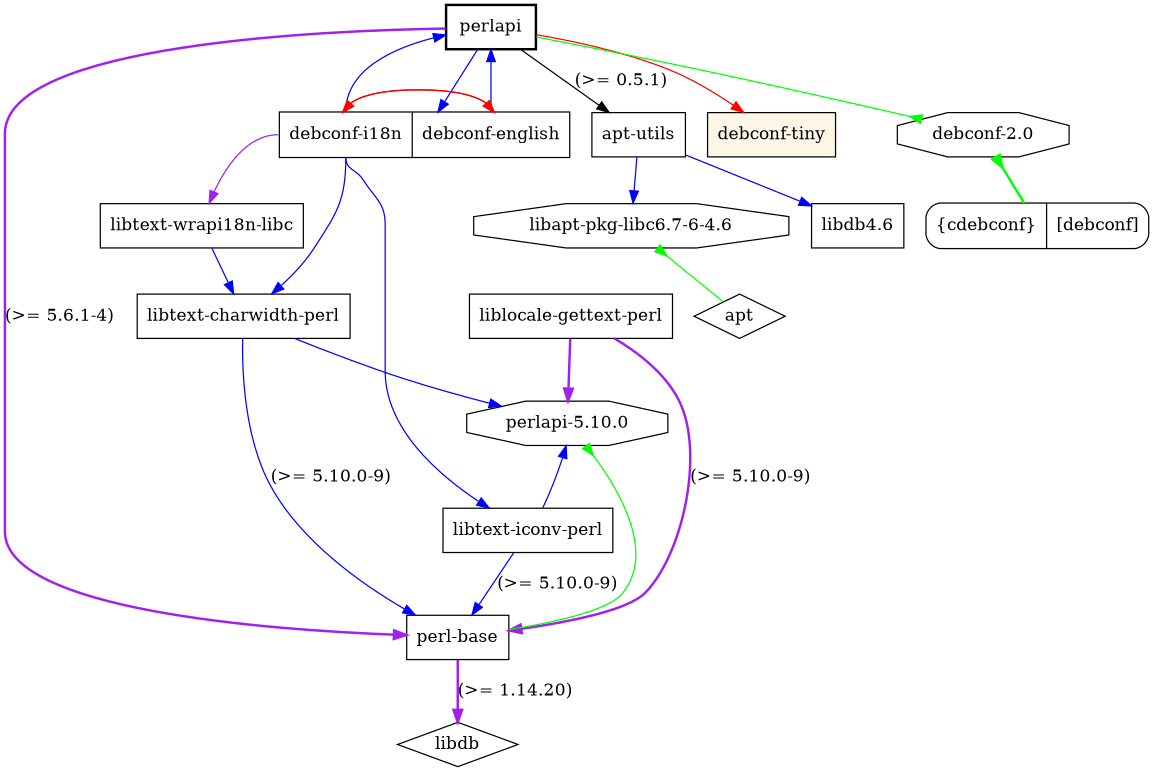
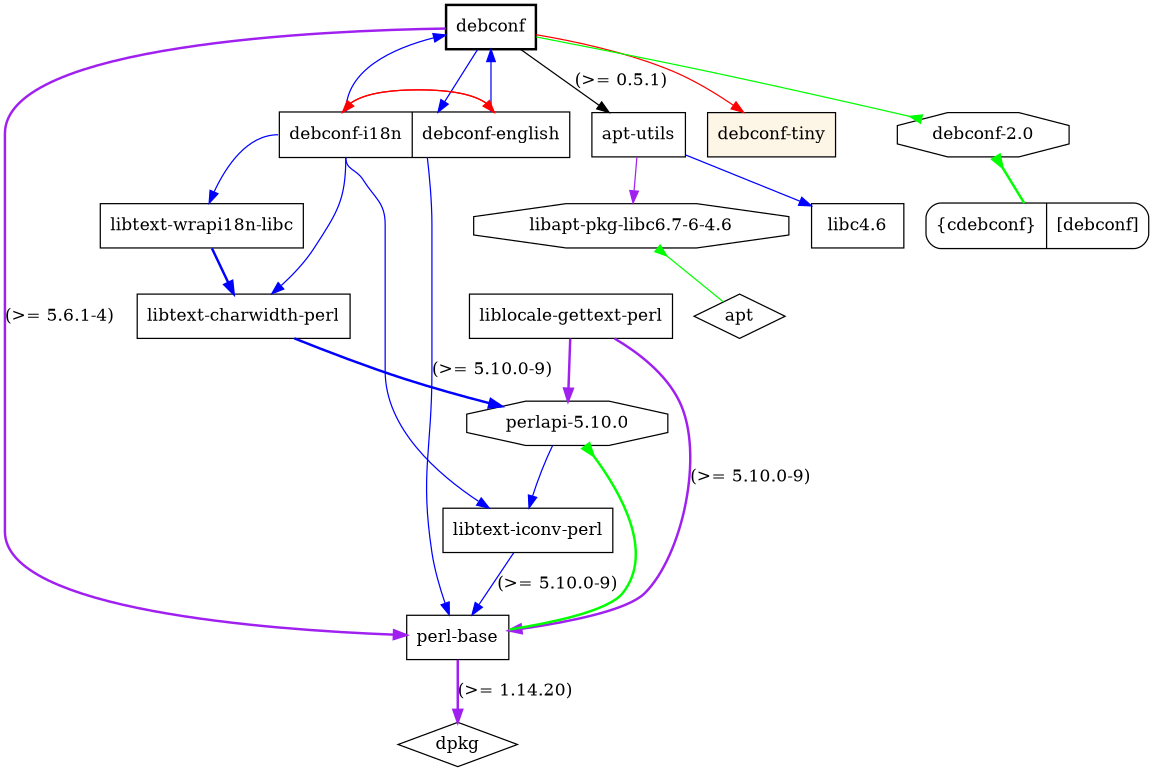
node "perlapi": label "perlapi" -> "debconf"
edge "debconf-i18n" -> "libtext-wrapi18n-libc": color purple -> blue
edge "apt-utils" -> "libapt-pkg-libc6.7-6-4.6": color blue -> purple
node "libdb4.6": label "libdb4.6" -> "libc4.6"
edge "libtext-wrapi18n-libc" -> "libtext-charwidth-perl": style solid -> bold
edge "libtext-charwidth-perl" -> "perlapi-5.10.0": style solid -> bold
edge "libtext-iconv-perl" -> "perlapi-5.10.0": reversed
edge "libtext-charwidth-perl" -> "perl-base": now "debconf-i18n" -> "perl-base"
edge "perl-base" -> "perlapi-5.10.0": style solid -> bold
node "libdb": label "libdb" -> "dpkg"
